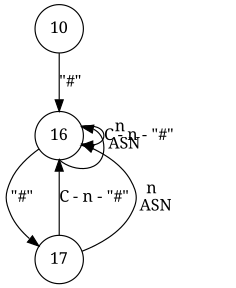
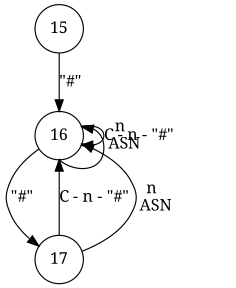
node "10": label "10" -> "15"
